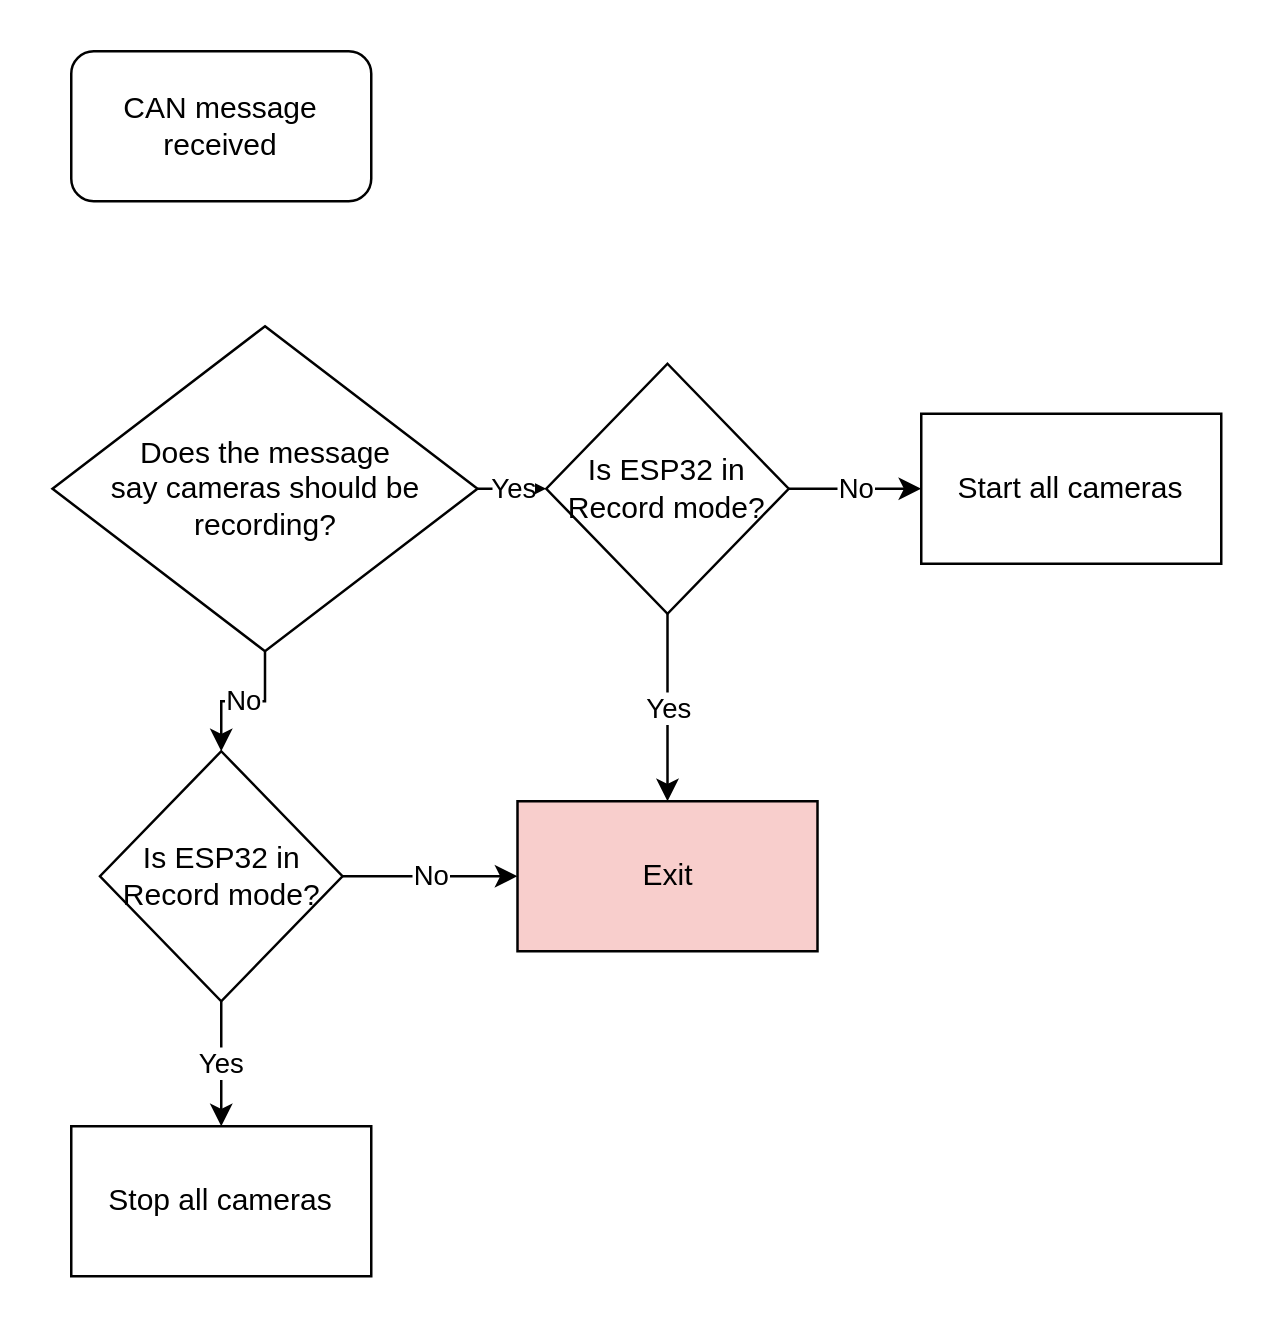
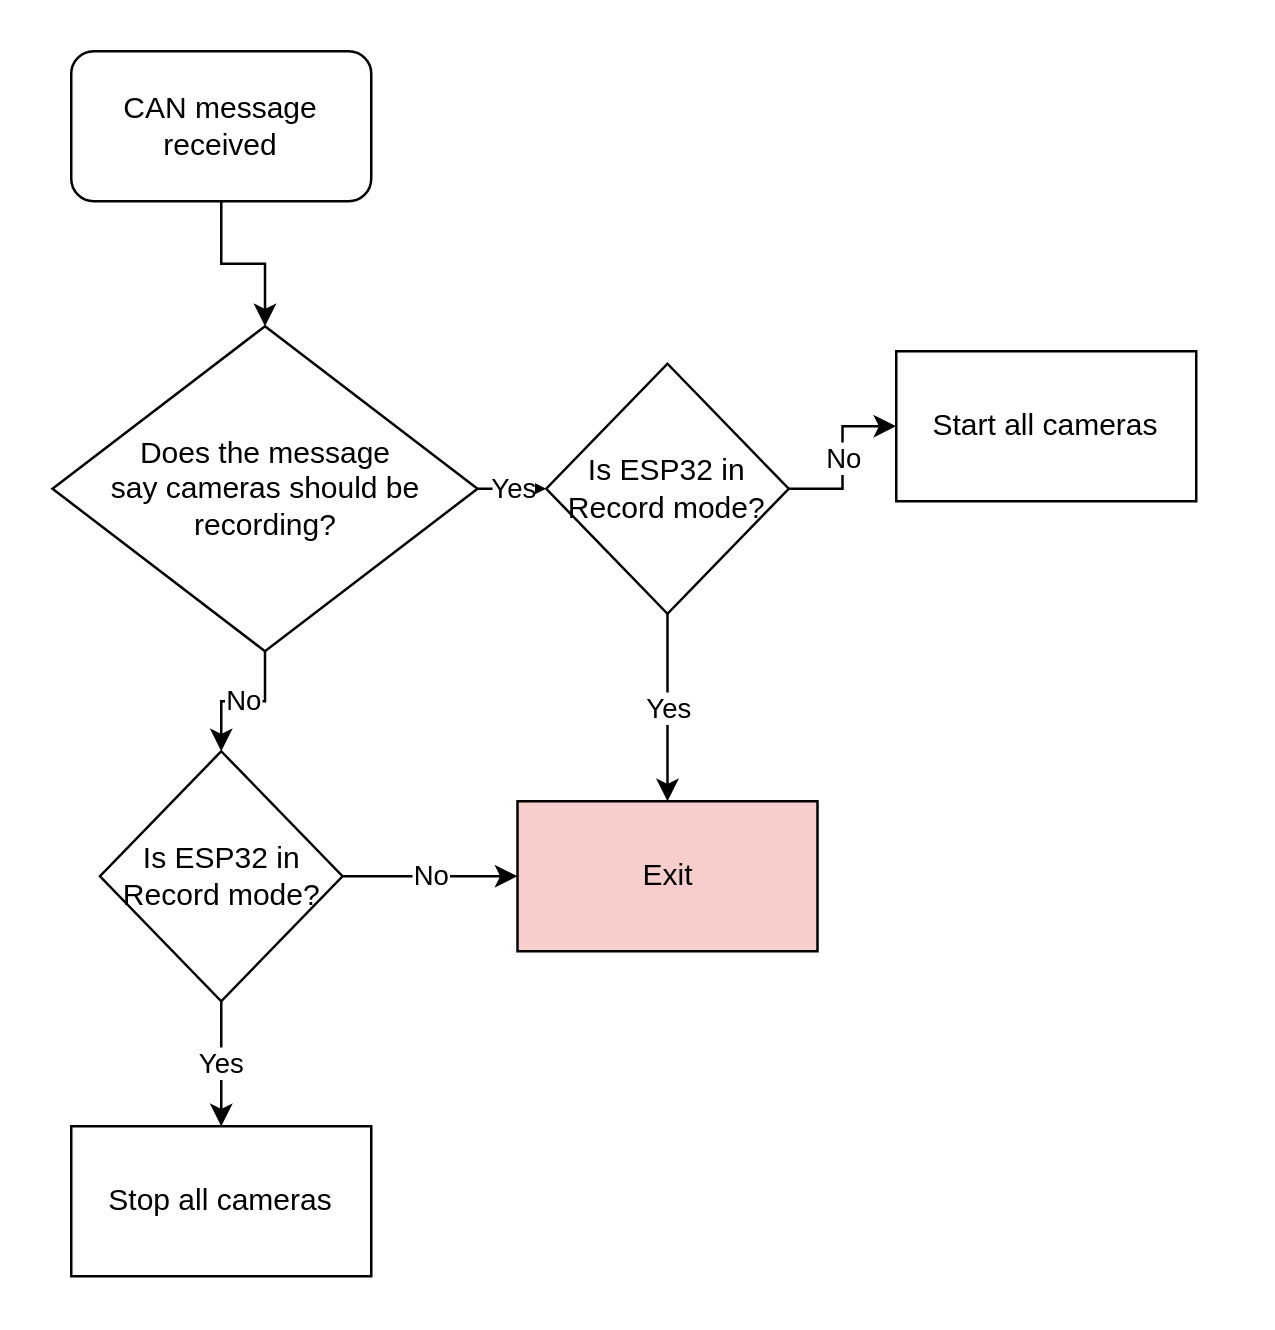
edge "CAN message received" -> "Does the message say cameras should be recording?": added
node "Start all cameras": moved (1071, 489) -> (1046, 426)
